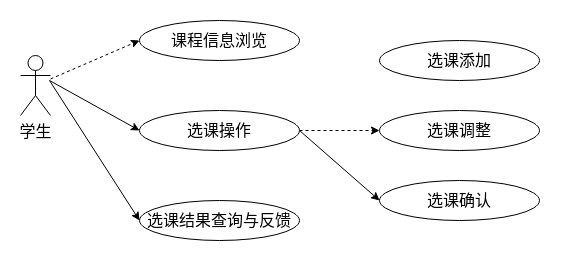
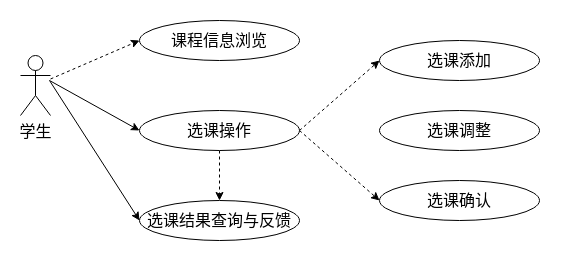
edge "选课操作" -> "选课添加": added
edge "选课操作" -> "选课调整": now "选课操作" -> "选课结果查询与反馈"
edge "选课操作" -> "选课确认": style solid -> dashed
